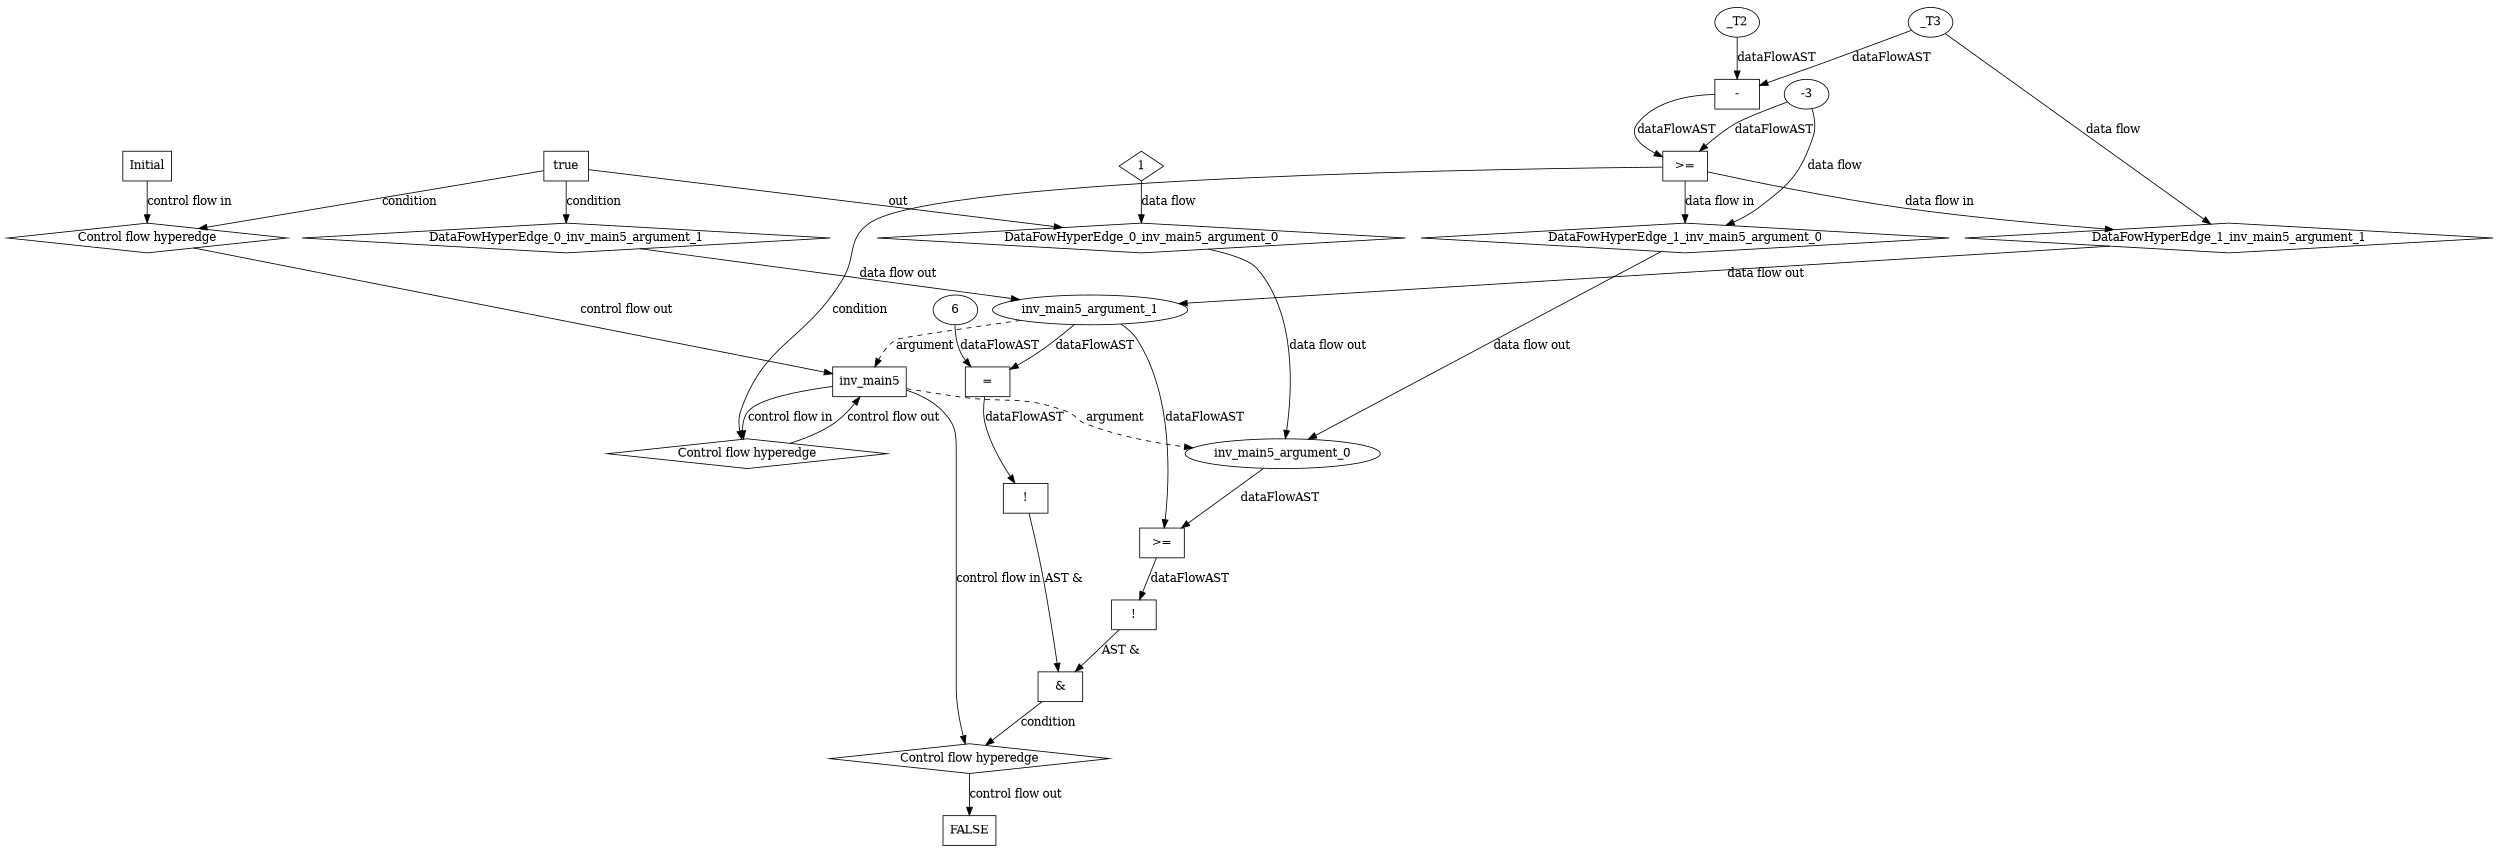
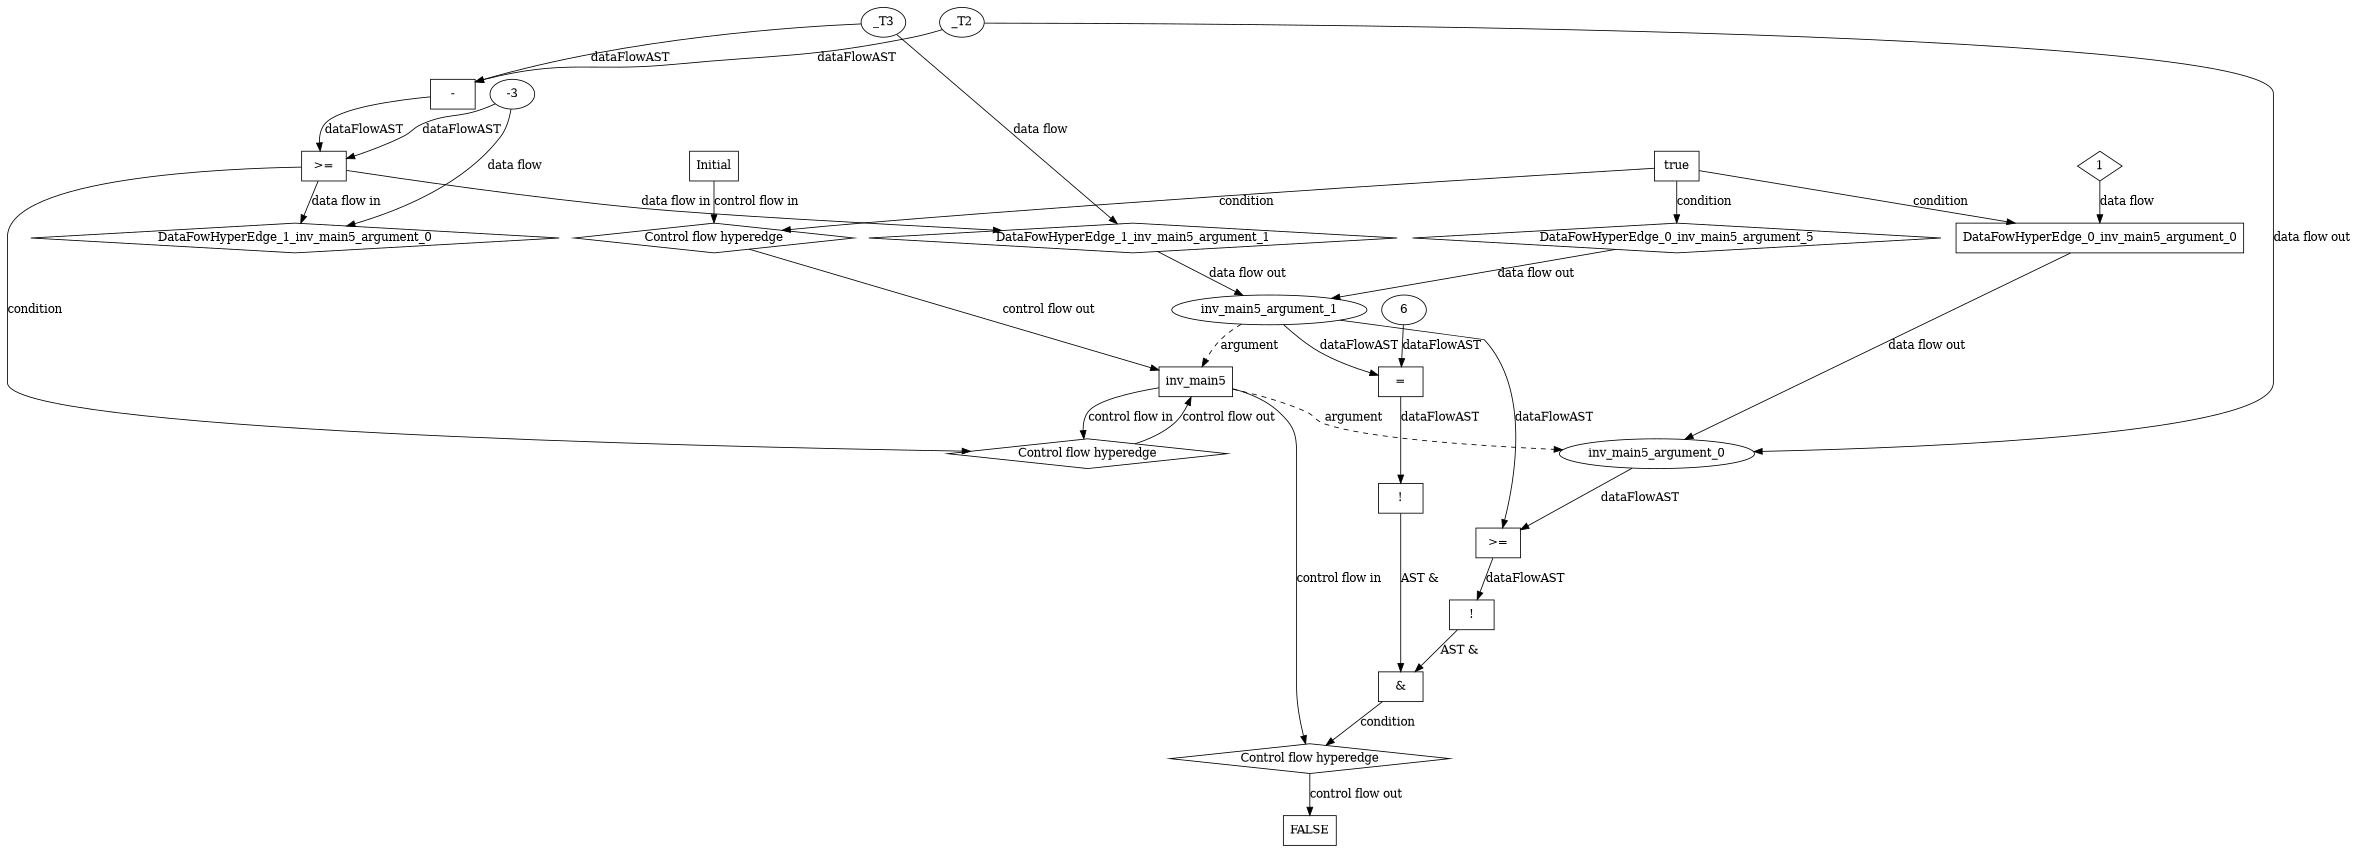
edge "true" -> "DataFowHyperEdge_0_inv_main5_argument_0": label "out" -> "condition"
node "DataFowHyperEdge_0_inv_main5_argument_1": label "DataFowHyperEdge_0_inv_main5_argument_1" -> "DataFowHyperEdge_0_inv_main5_argument_5"
node "DataFowHyperEdge_0_inv_main5_argument_0": shape diamond -> box
edge "DataFowHyperEdge_1_inv_main5_argument_0" -> "inv_main5_argument_0": now "_T2" -> "inv_main5_argument_0"
